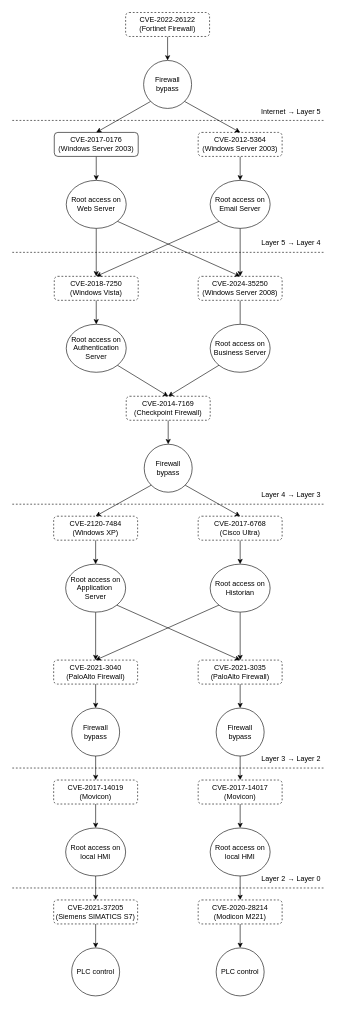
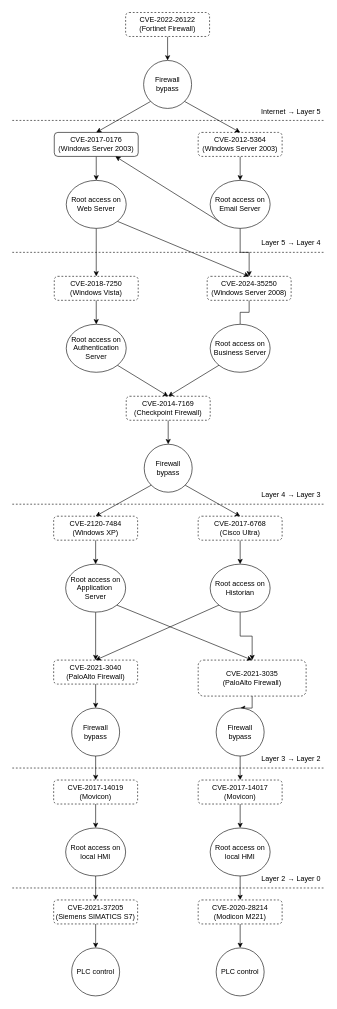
edge "Root access on Email Server" -> "CVE-2018-7250 (Windows Vista)": now "Root access on Email Server" -> "CVE-2017-0176 (Windows Server 2003)"
node "CVE-2024-35250 (Windows Server 2008)": moved (240, 288) -> (249, 288)
node "CVE-2021-3035 (PaloAlto Firewall)": size 84x24 -> 108x36
